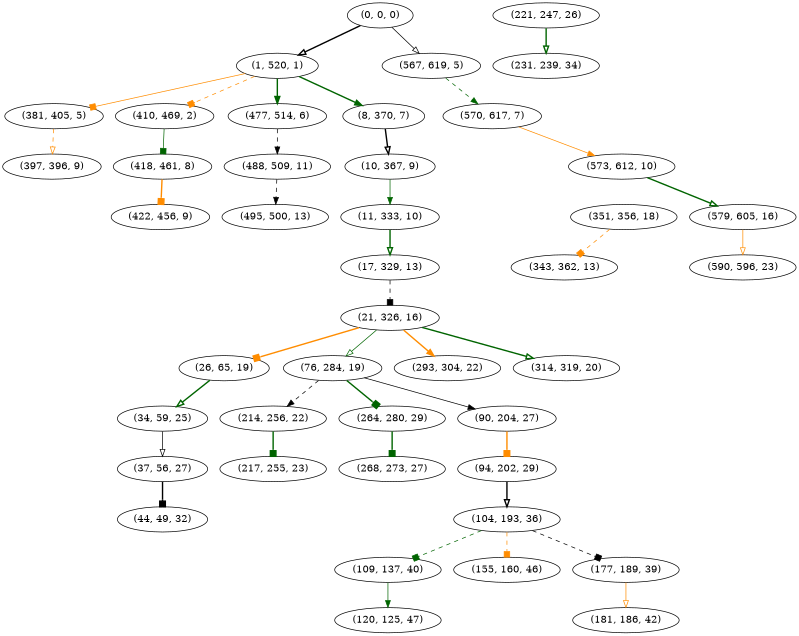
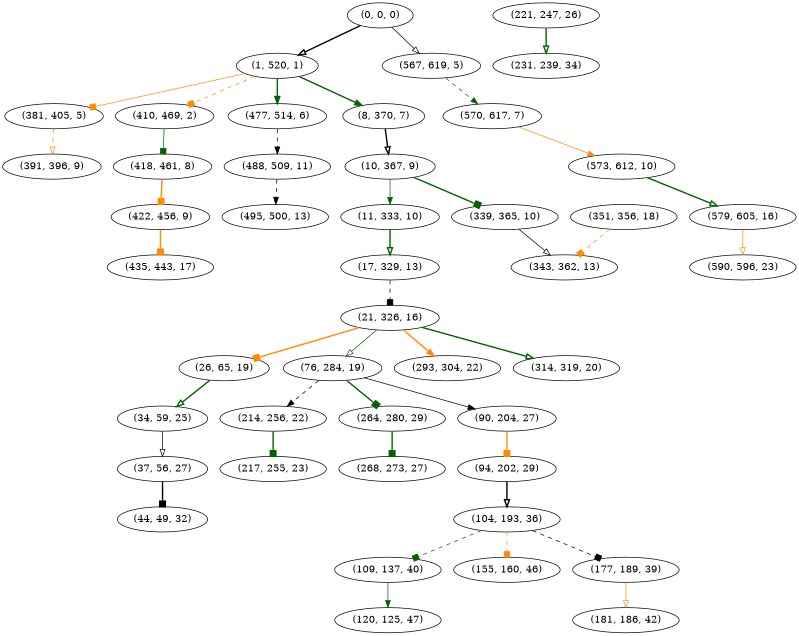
node "(397, 396, 9)": label "(397, 396, 9)" -> "(391, 396, 9)"
node "(339, 365, 10)": added
node "(435, 443, 17)": added
